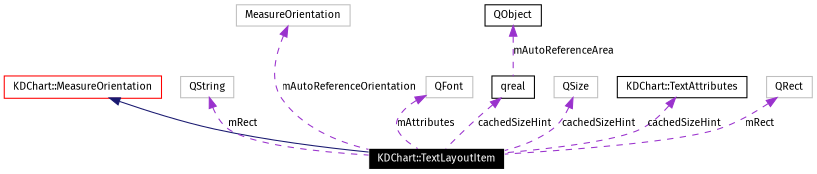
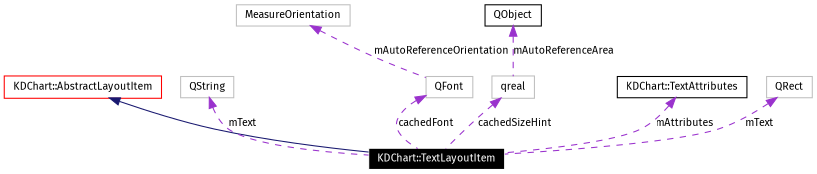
node "KDChart::MeasureOrientation": label "KDChart::MeasureOrientation" -> "KDChart::AbstractLayoutItem"
node "qreal": color black -> grey75
node "QSize": removed
edge "KDChart::TextLayoutItem" -> "MeasureOrientation": now "QFont" -> "MeasureOrientation"
edge "KDChart::TextLayoutItem" -> "QString": label "mRect" -> "mText"
edge "KDChart::TextLayoutItem" -> "QFont": label "mAttributes" -> "cachedFont"
edge "KDChart::TextLayoutItem" -> "KDChart::TextAttributes": label "cachedSizeHint" -> "mAttributes"
edge "KDChart::TextLayoutItem" -> "QRect": label "mRect" -> "mText"
